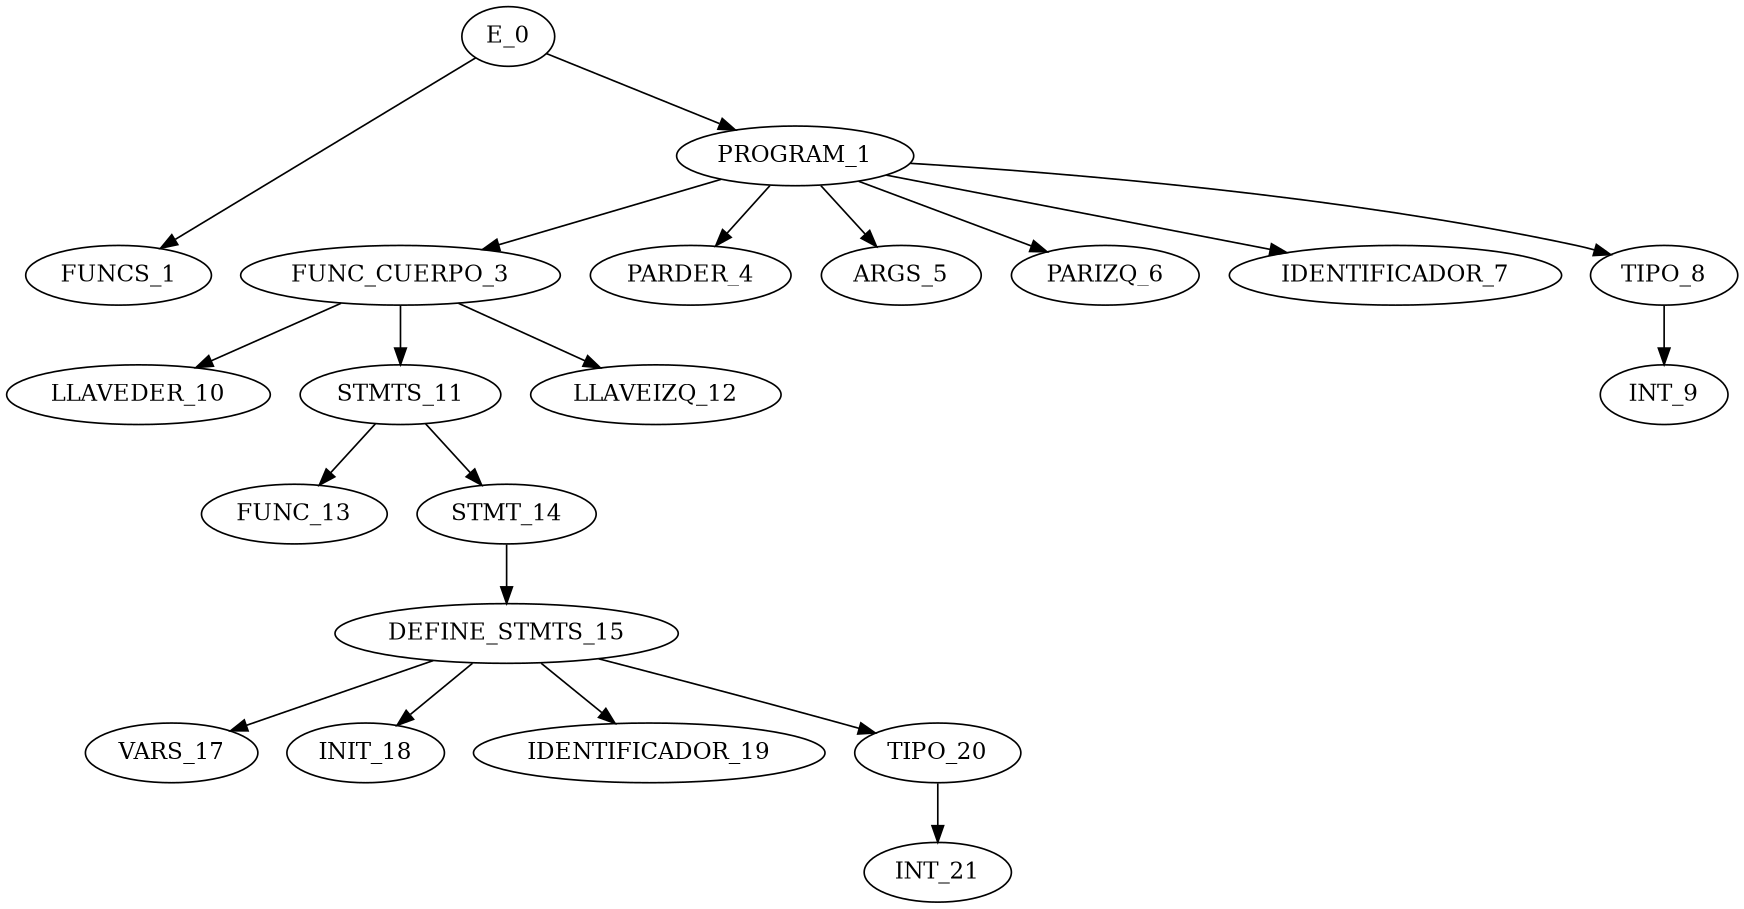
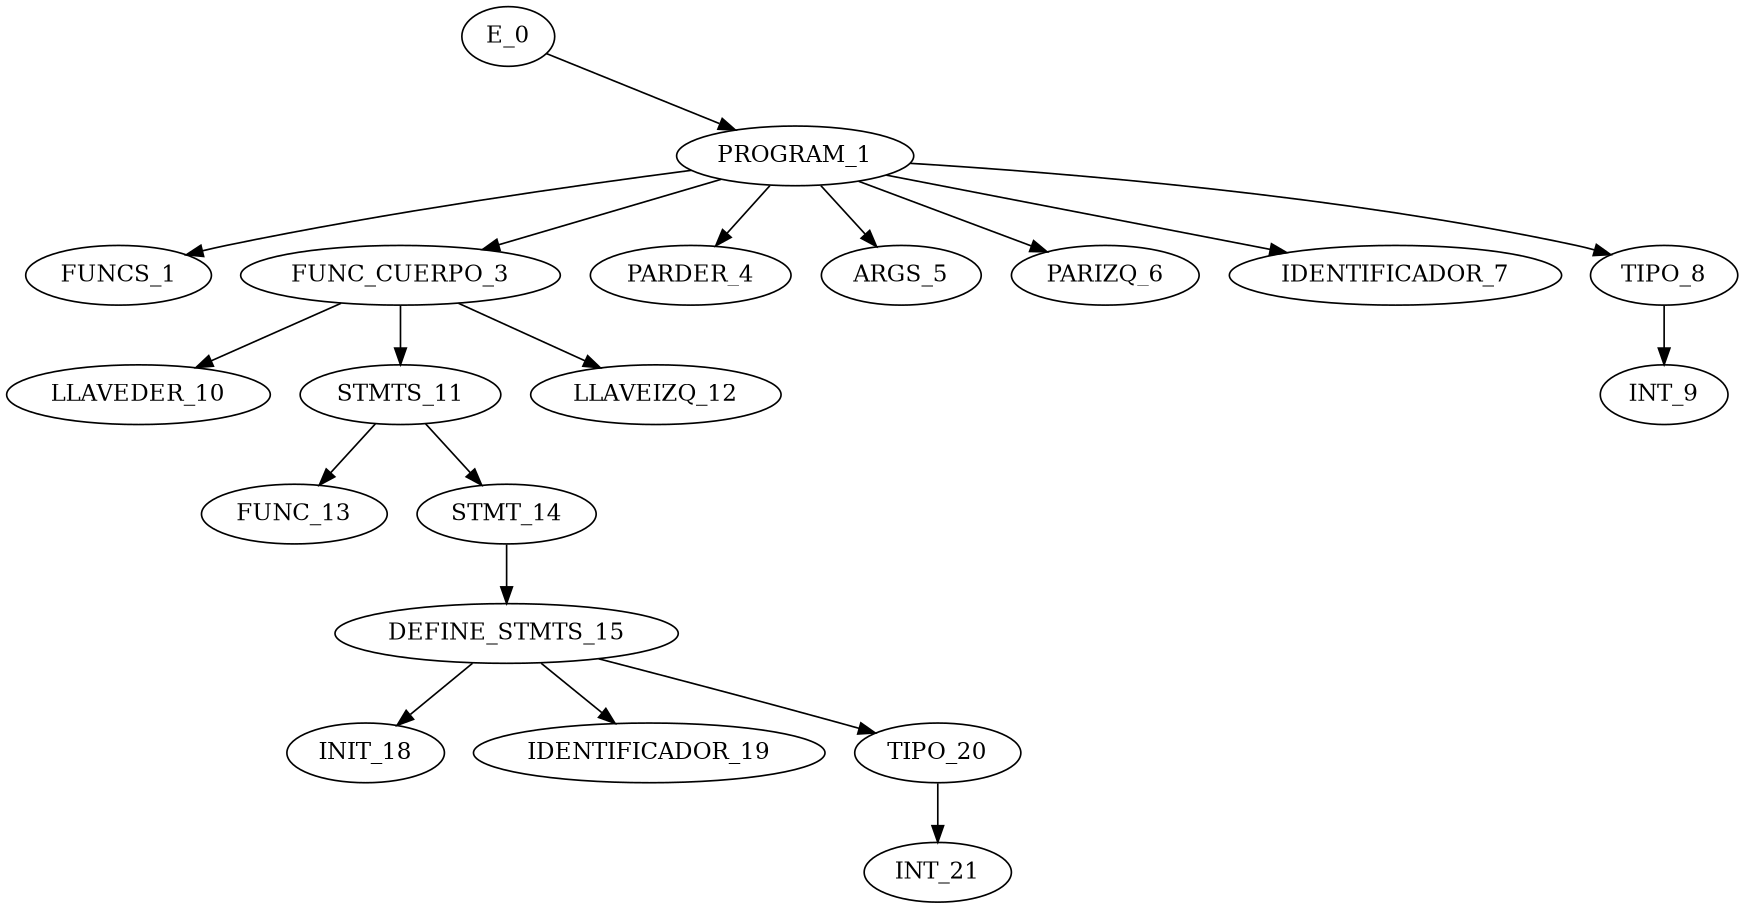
edge "E_0" -> "FUNCS_1": now "PROGRAM_1" -> "FUNCS_1"
node "VARS_17": removed
